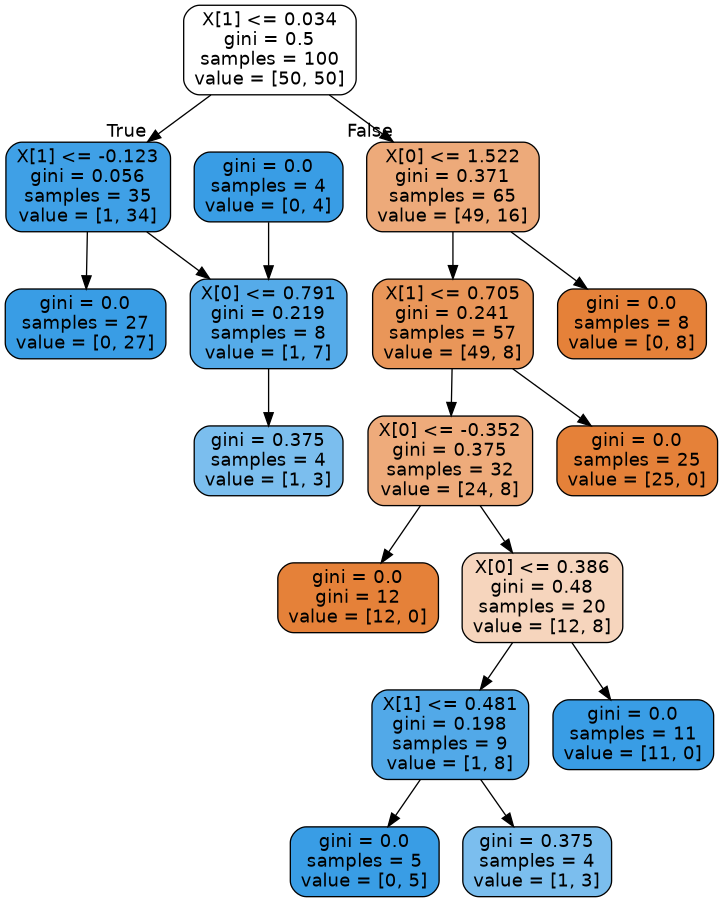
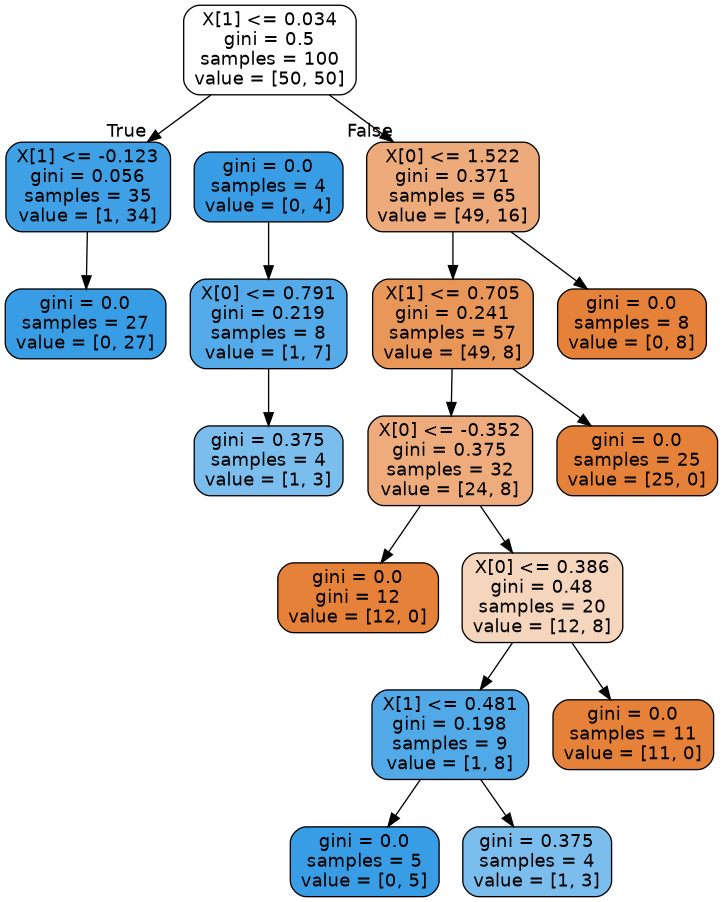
edge "X[1] <= -0.123 gini = 0.056 samples = 35 value = [1, 34]" -> "X[0] <= 0.791 gini = 0.219 samples = 8 value = [1, 7]": removed
node "gini = 0.0 samples = 11 value = [11, 0]": fillcolor #399de5 -> #e58139
